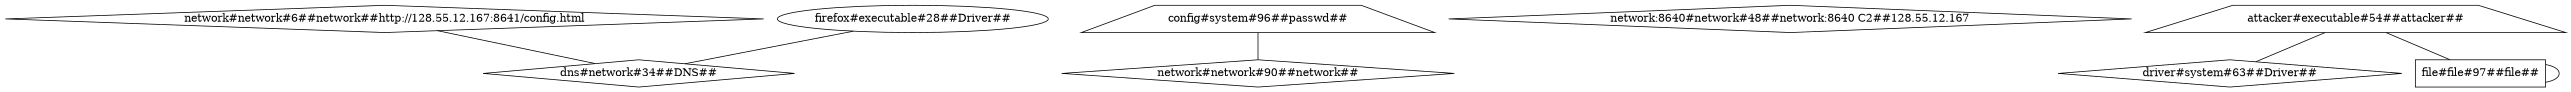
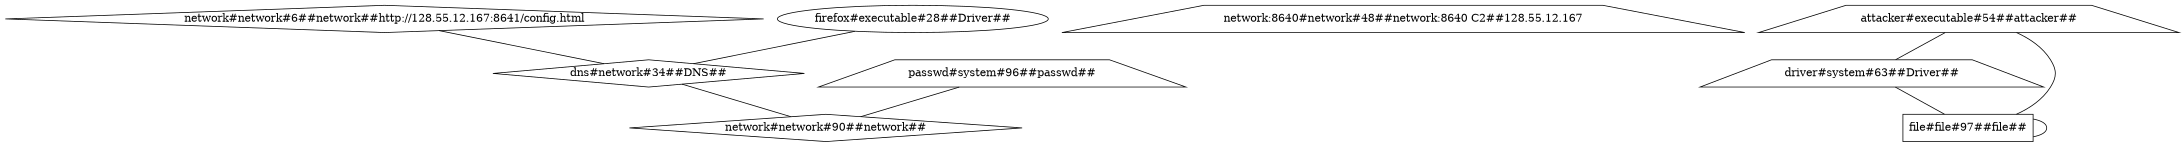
node "config#system#96##passwd##": label "config#system#96##passwd##" -> "passwd#system#96##passwd##"
node "network:8640#network#48##network:8640 C2##128.55.12.167": shape diamond -> trapezium
node "driver#system#63##Driver##": shape diamond -> trapezium
edge "dns#network#34##DNS##" -- "network#network#90##network##": added
edge "driver#system#63##Driver##" -- "file#file#97##file##": added
